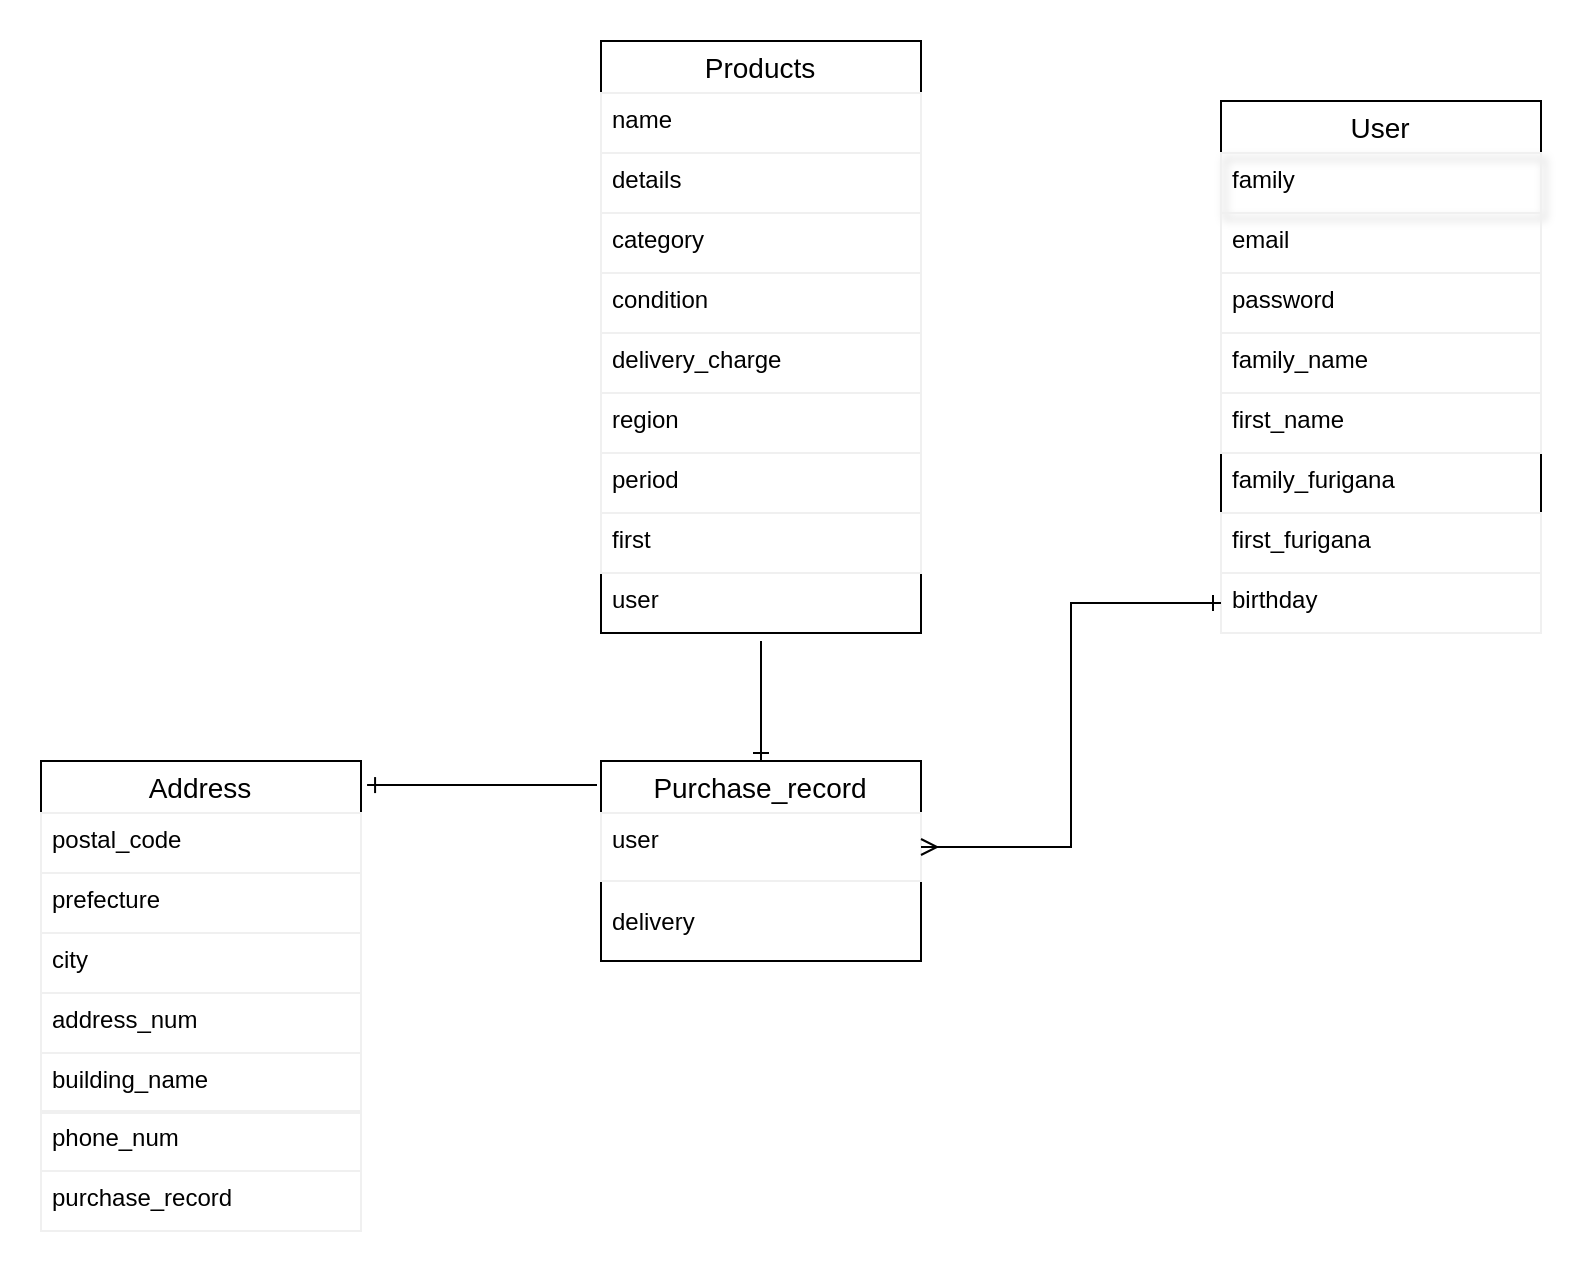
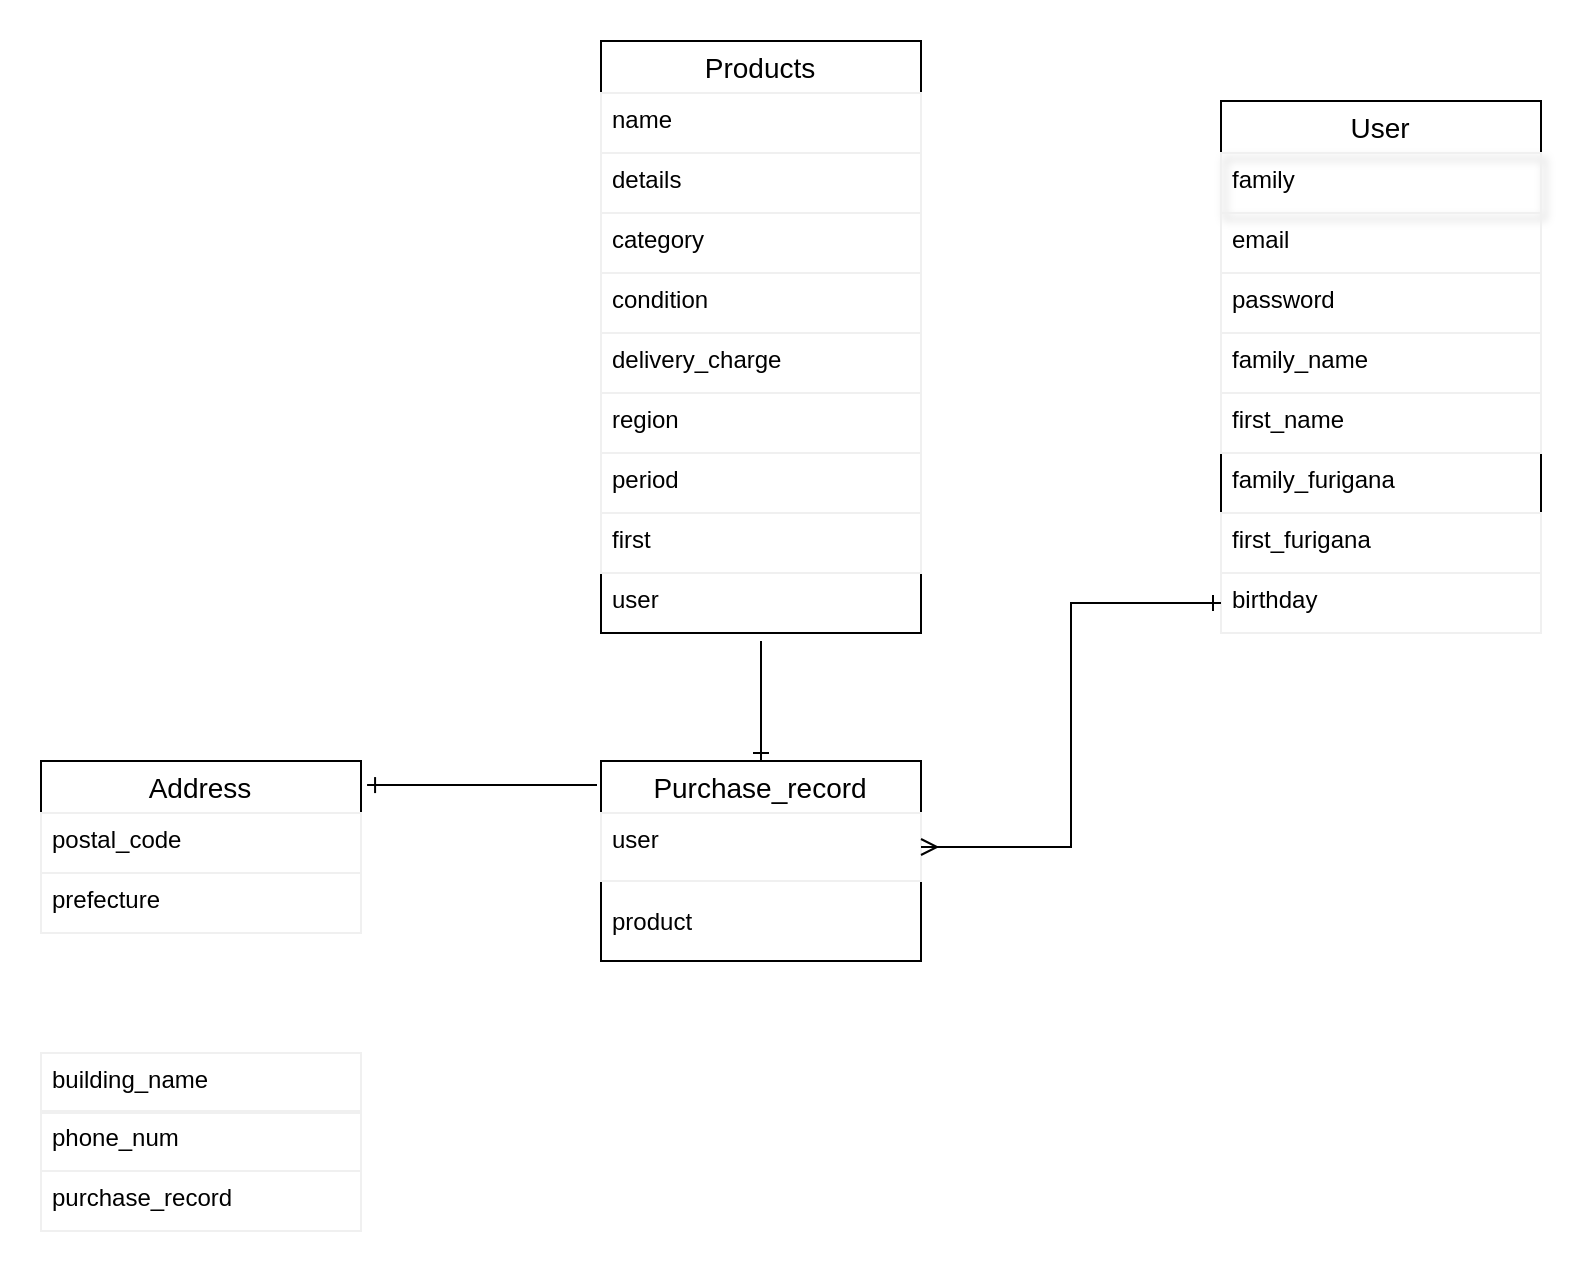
node "delivery": label "delivery" -> "product"
node "city": removed
node "address_num": removed
